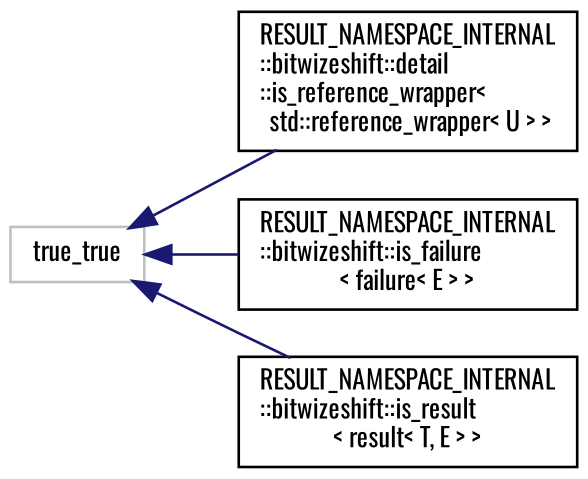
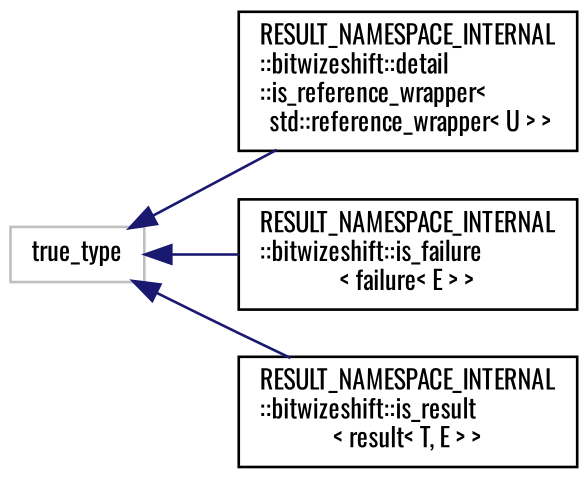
node "true_true": label "true_true" -> "true_type"
